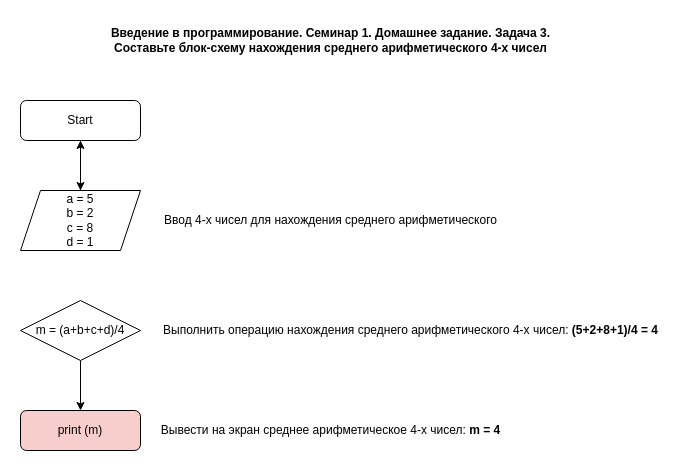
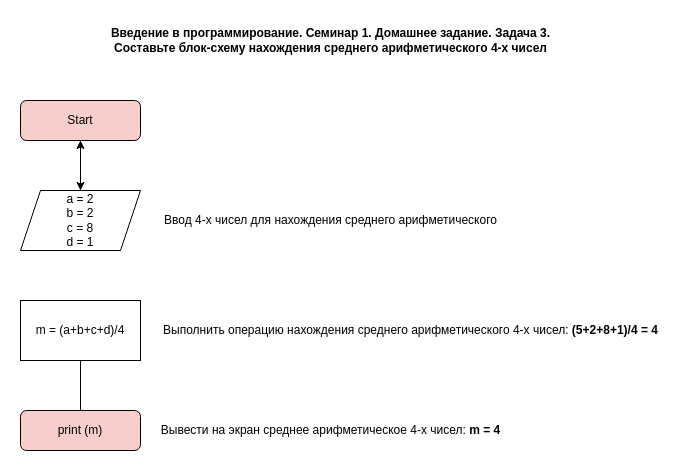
node "Start": fillcolor #ffffff -> #f8cecc
node "a = 5 b = 2 c = 8 d = 1": label "a = 5 b = 2 c = 8 d = 1" -> "a = 2 b = 2 c = 8 d = 1"
node "m = (a+b+c+d)/4": shape diamond -> rectangle
edge "m = (a+b+c+d)/4" -> "print (m)": arrowhead classic -> none
